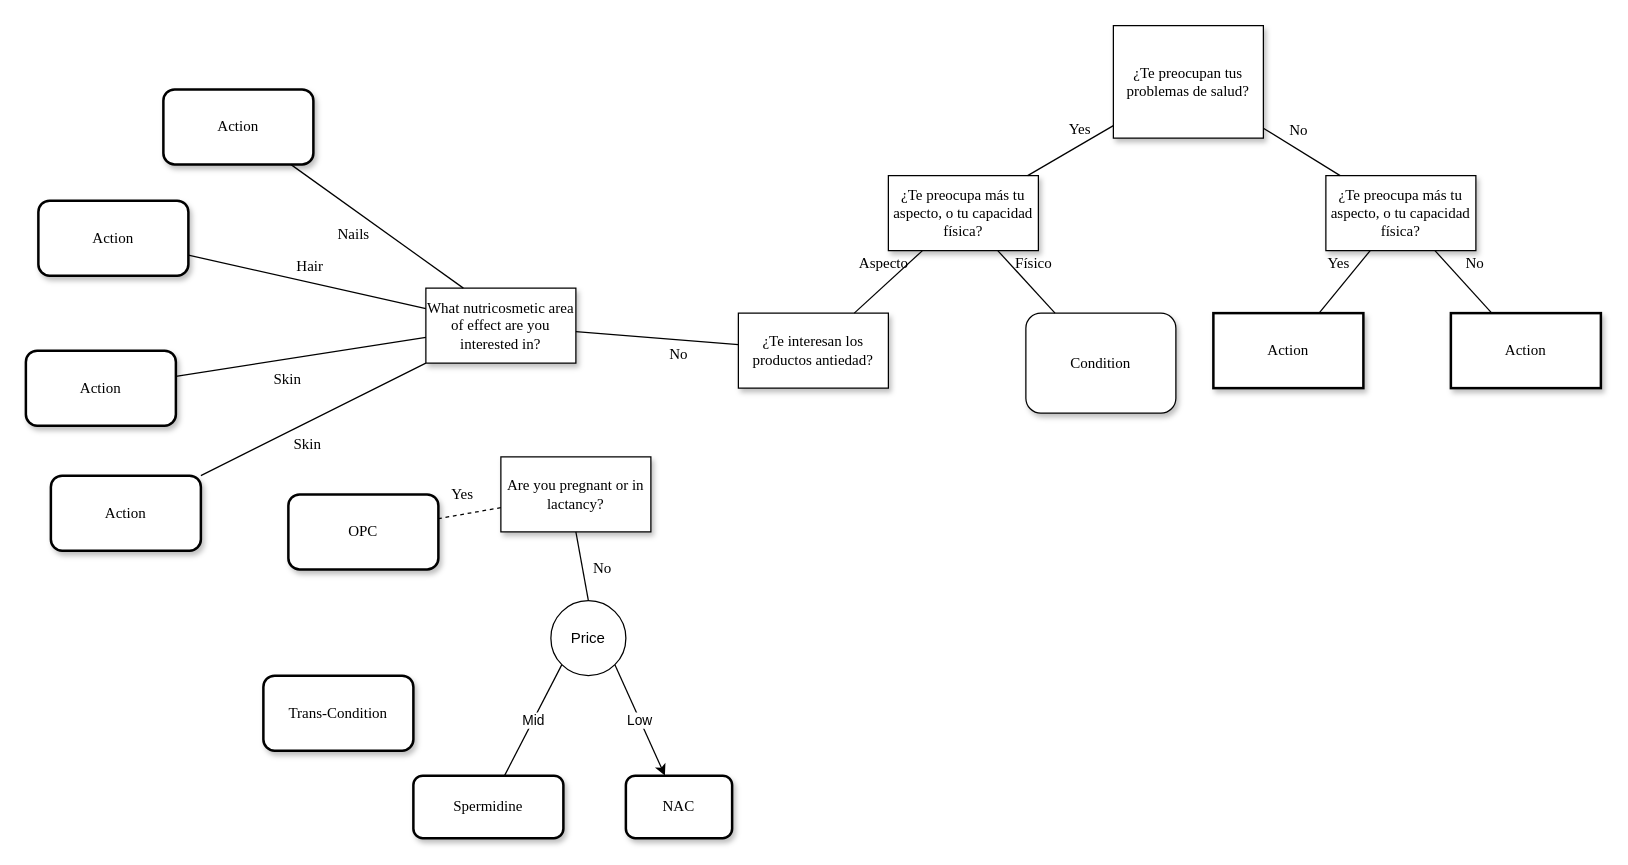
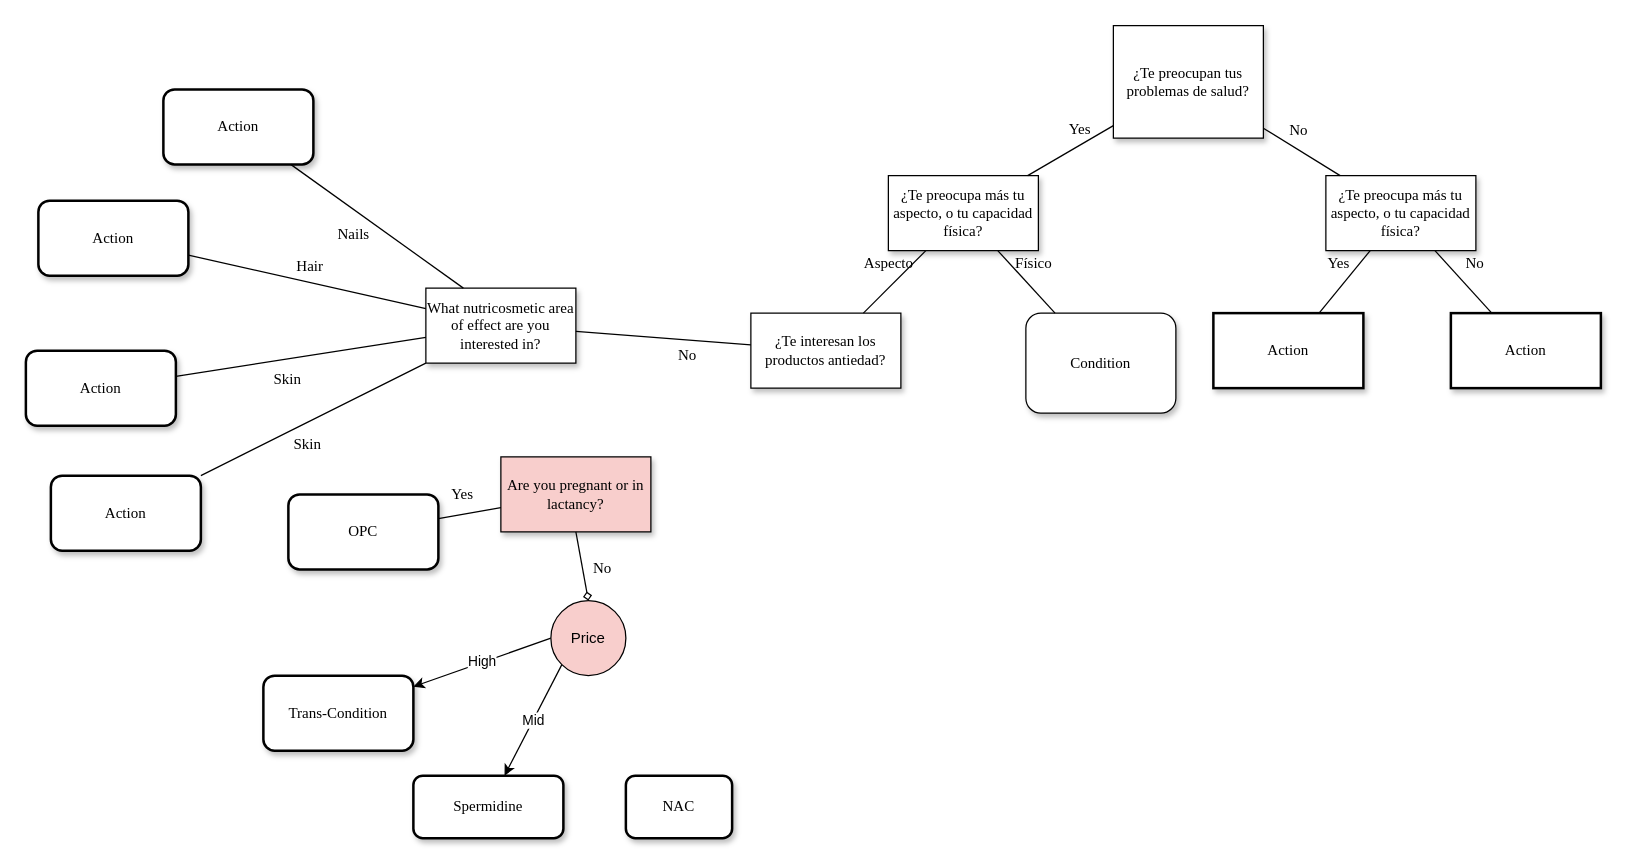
node "¿Te interesan los productos antiedad?": moved (813, 351) -> (826, 351)
node "Are you pregnant or in lactancy?": fillcolor #ffffff -> #f8cecc
edge "Are you pregnant or in lactancy?" -- "OPC": style dashed -> solid
edge "Are you pregnant or in lactancy?" -- "Price": arrowhead none -> diamond
node "Price": fillcolor #ffffff -> #f8cecc
edge "Price" -> "Trans-Condition": added, label "High"
edge "Price" -> "NAC": removed, label "Low"
edge "Price" -- "Spermidine": arrowhead none -> classic
